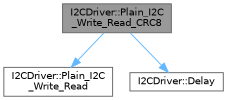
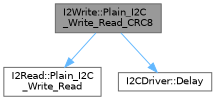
node "I2CDriver::Plain_I2C _Write_Read_CRC8": label "I2CDriver::Plain_I2C _Write_Read_CRC8" -> "I2Write::Plain_I2C _Write_Read_CRC8"
node "I2CDriver::Plain_I2C _Write_Read": label "I2CDriver::Plain_I2C _Write_Read" -> "I2Read::Plain_I2C _Write_Read"
